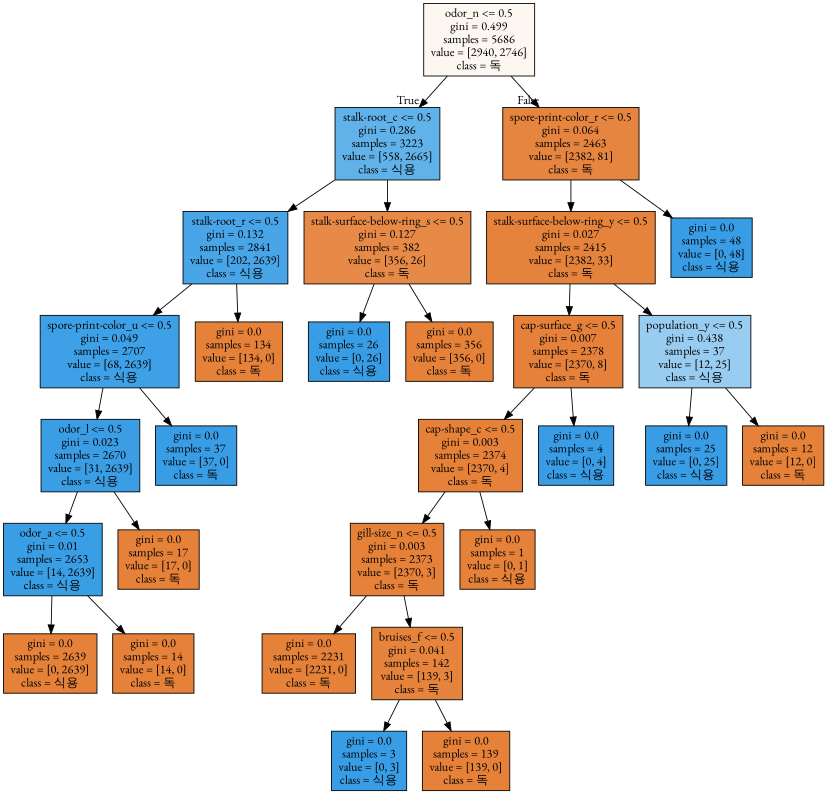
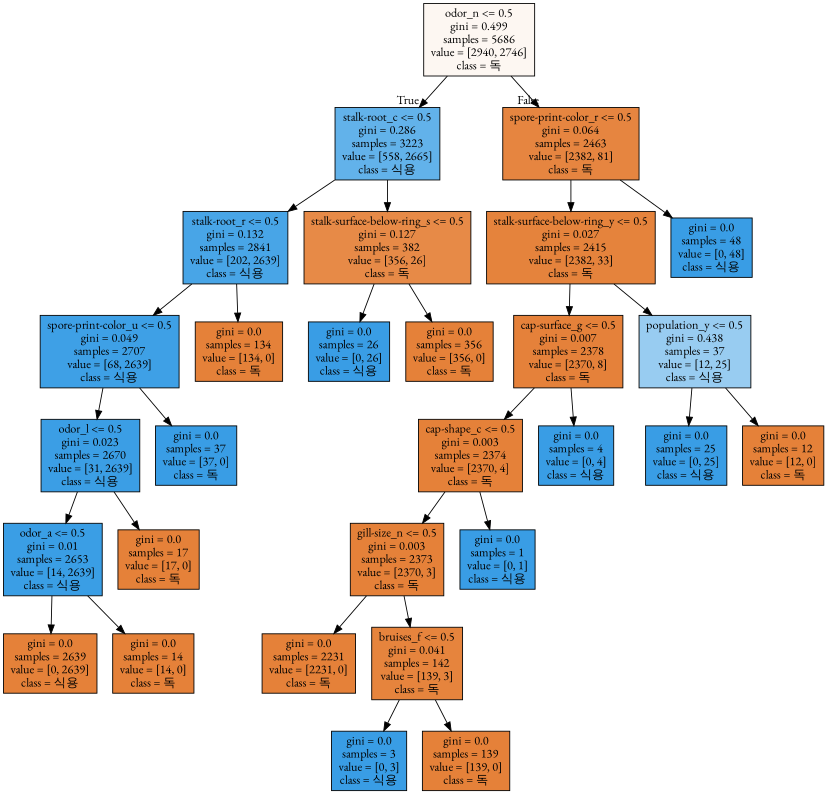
node "gini = 0.0 samples = 1 value = [0, 1] class = 식용": fillcolor #e58139 -> #399de5
